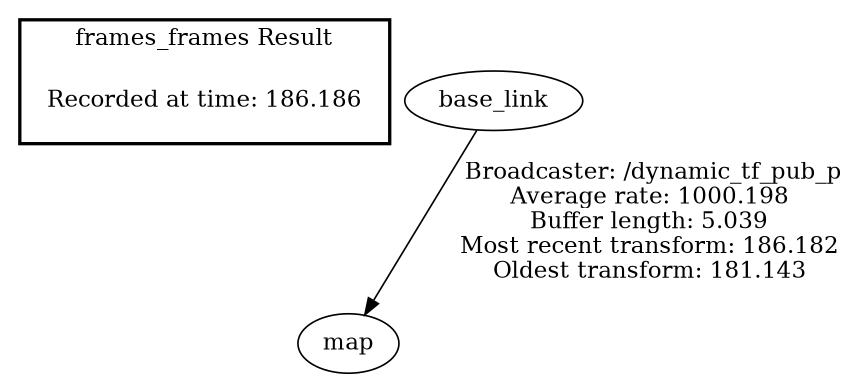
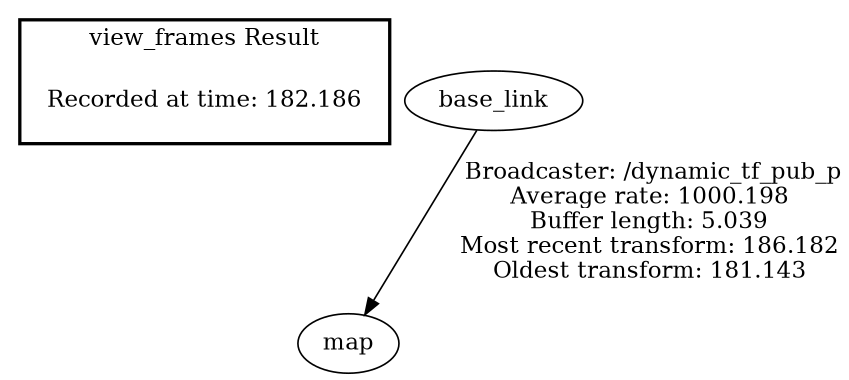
cluster "frames_frames Result": label "frames_frames Result" -> "view_frames Result"
node "Recorded at time: 186.186": label "Recorded at time: 186.186" -> "Recorded at time: 182.186"
